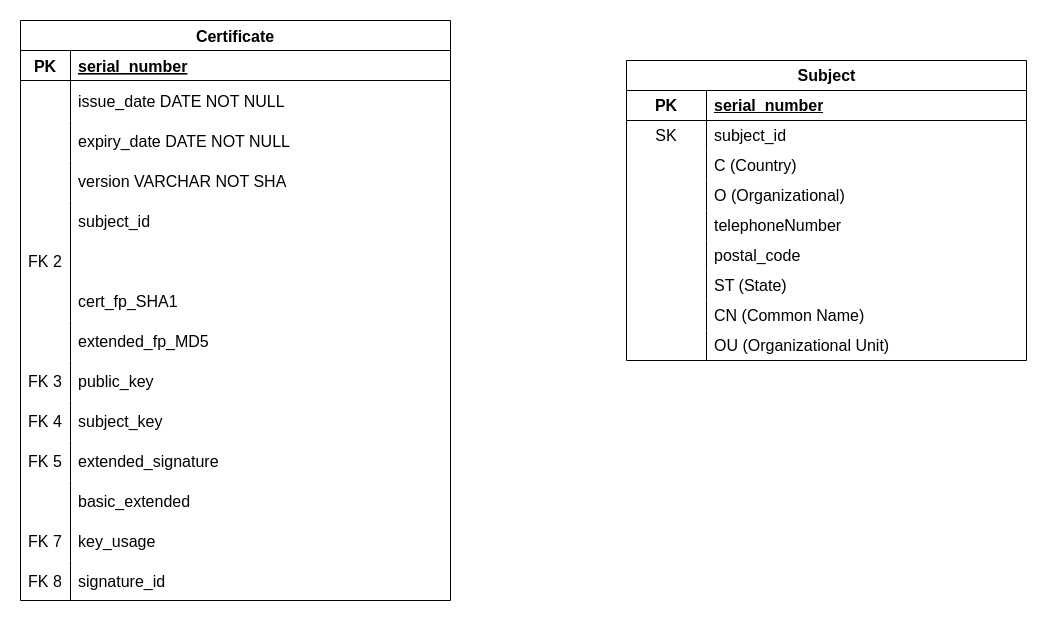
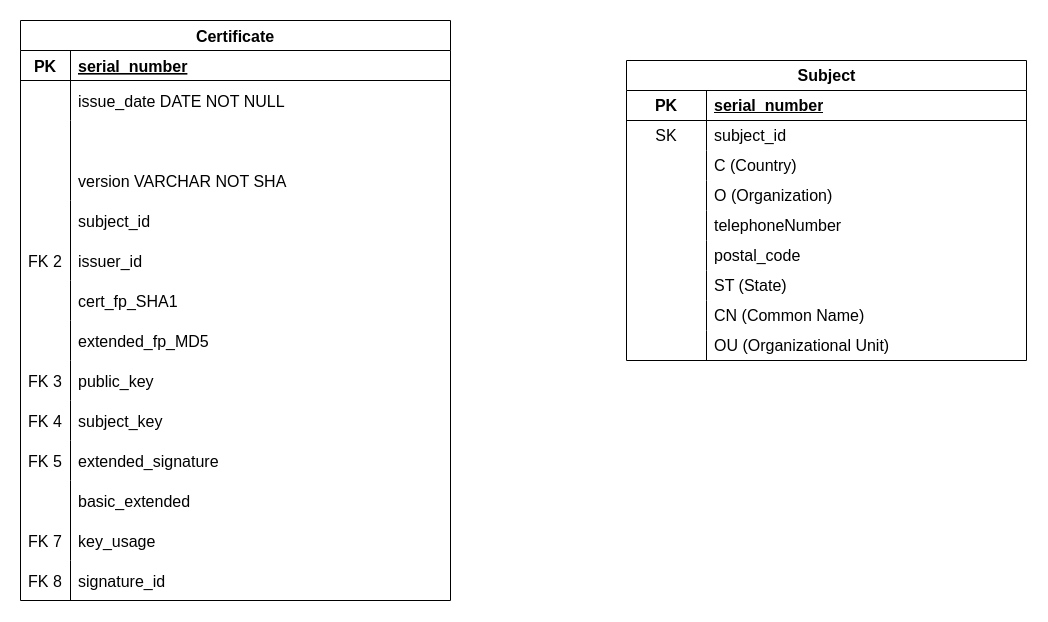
node "expiry_date DATE NOT NULL": removed
node "O (Organizational)": label "O (Organizational)" -> "O (Organization)"
node "issuer_id": added
